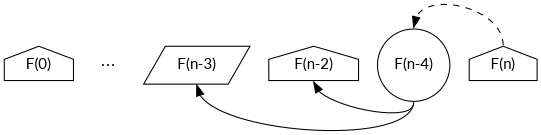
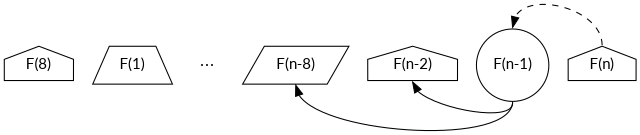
node "F(0)": label "F(0)" -> "F(8)"
node "F(1)": added
node "F(n-3)": label "F(n-3)" -> "F(n-8)"
node "F(n-4)": label "F(n-4)" -> "F(n-1)"
